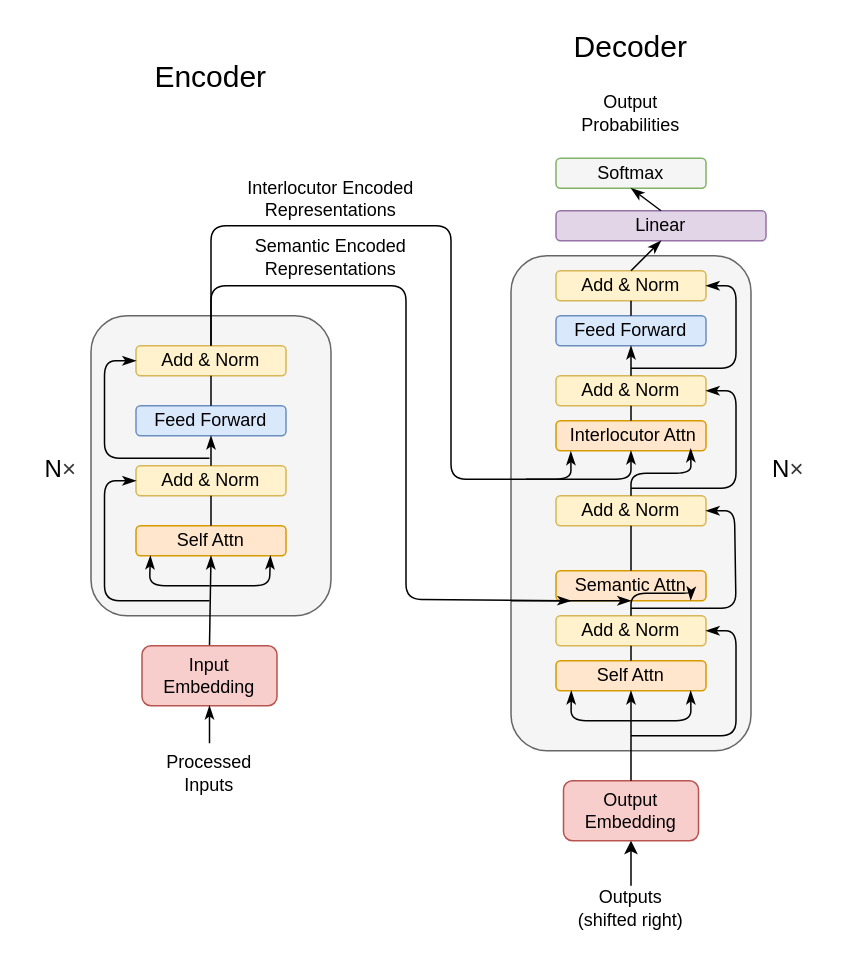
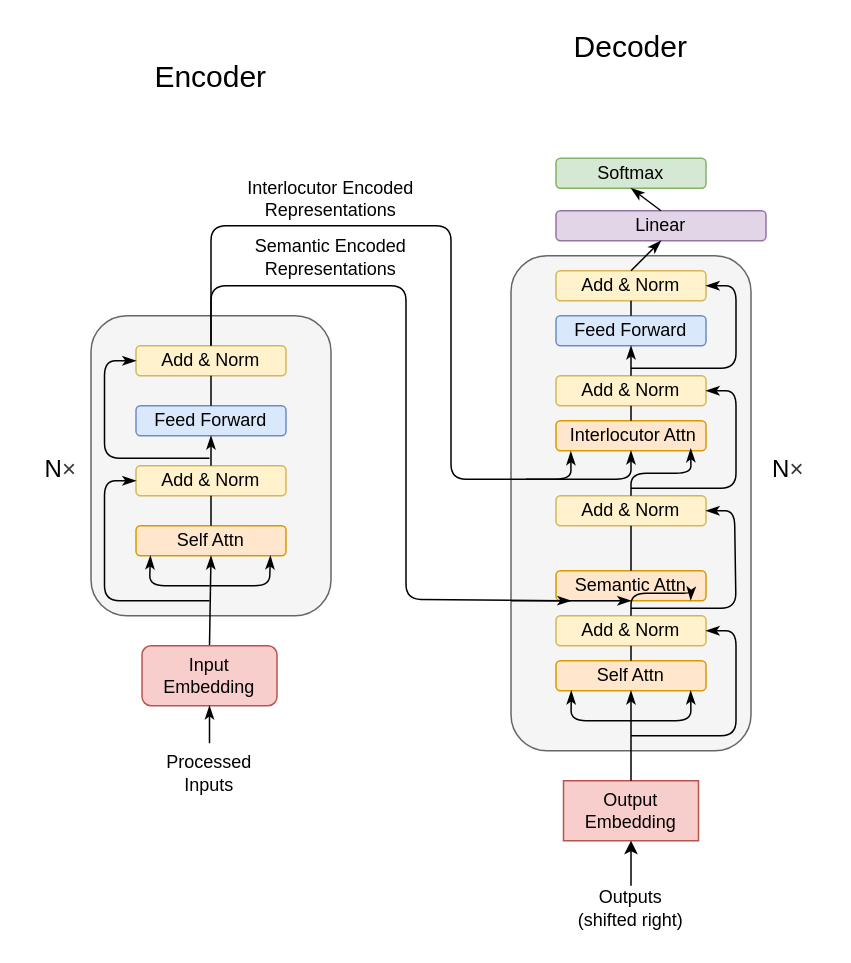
node "Output Probabilities": removed
node "Softmax": fillcolor #f5f5f5 -> #d5e8d4
node "Output Embedding": shape rounded rectangle -> rectangle
